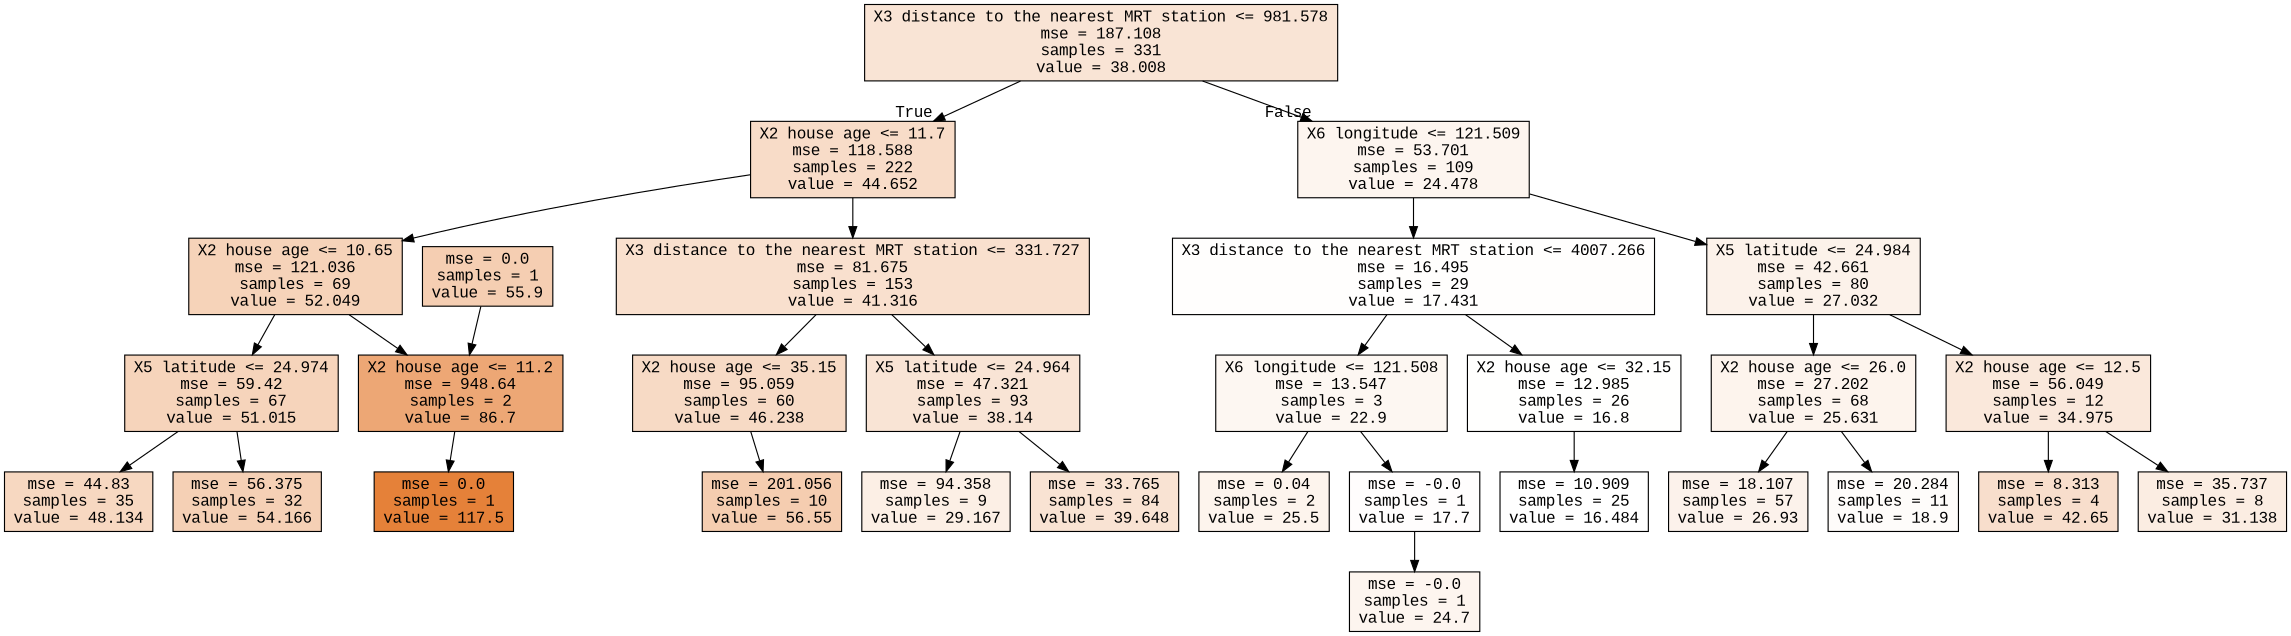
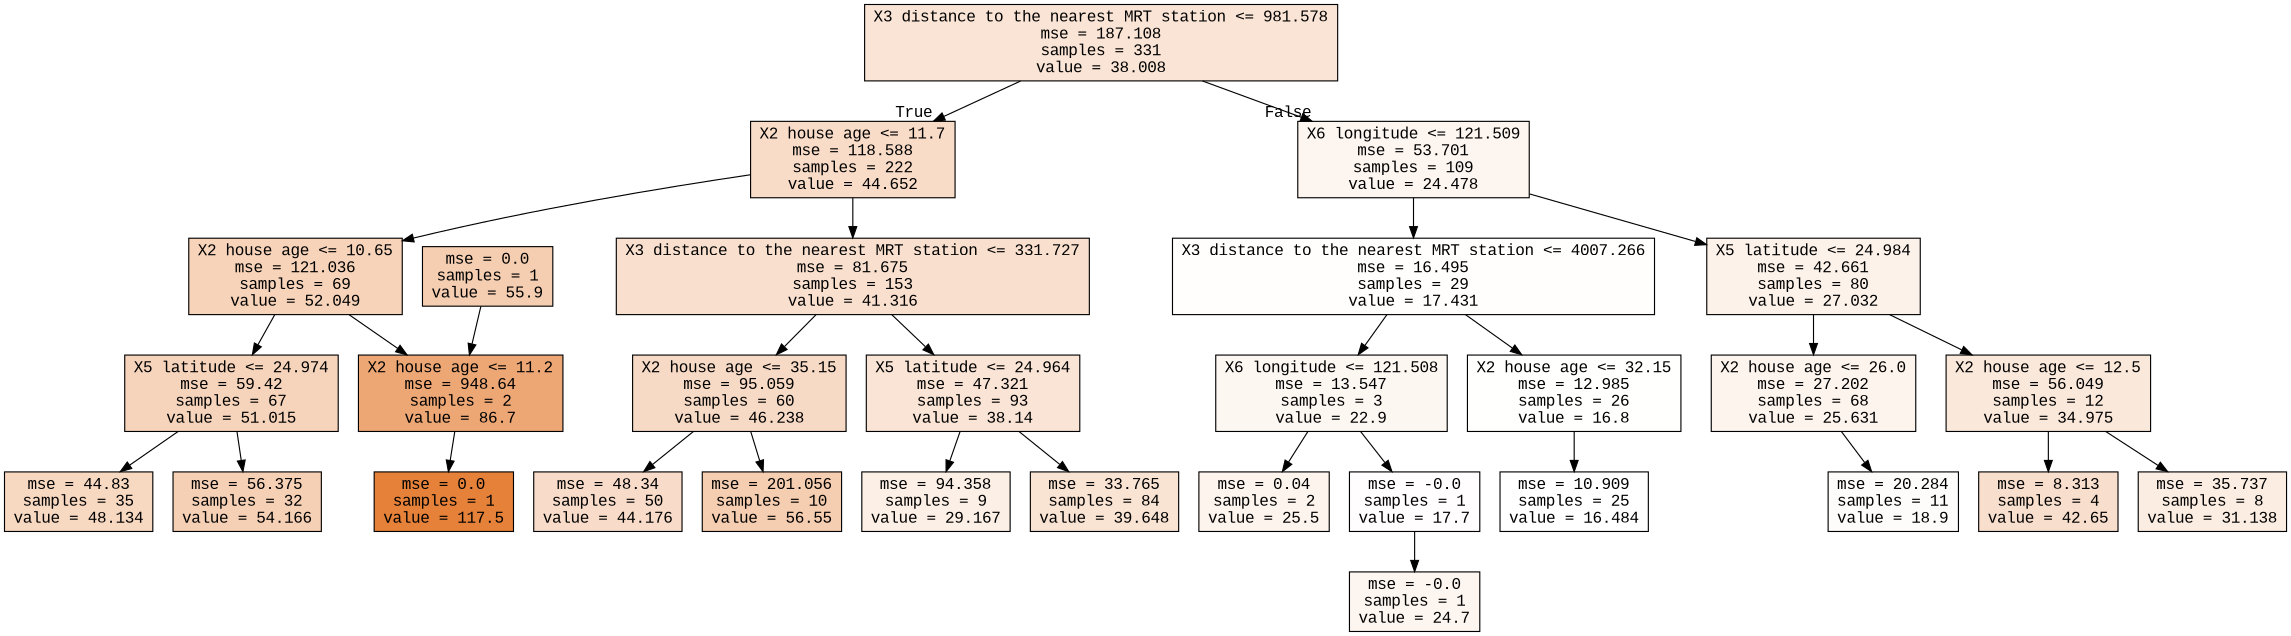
node "mse = 48.34 samples = 50 value = 44.176": added
node "mse = 18.107 samples = 57 value = 26.93": removed
